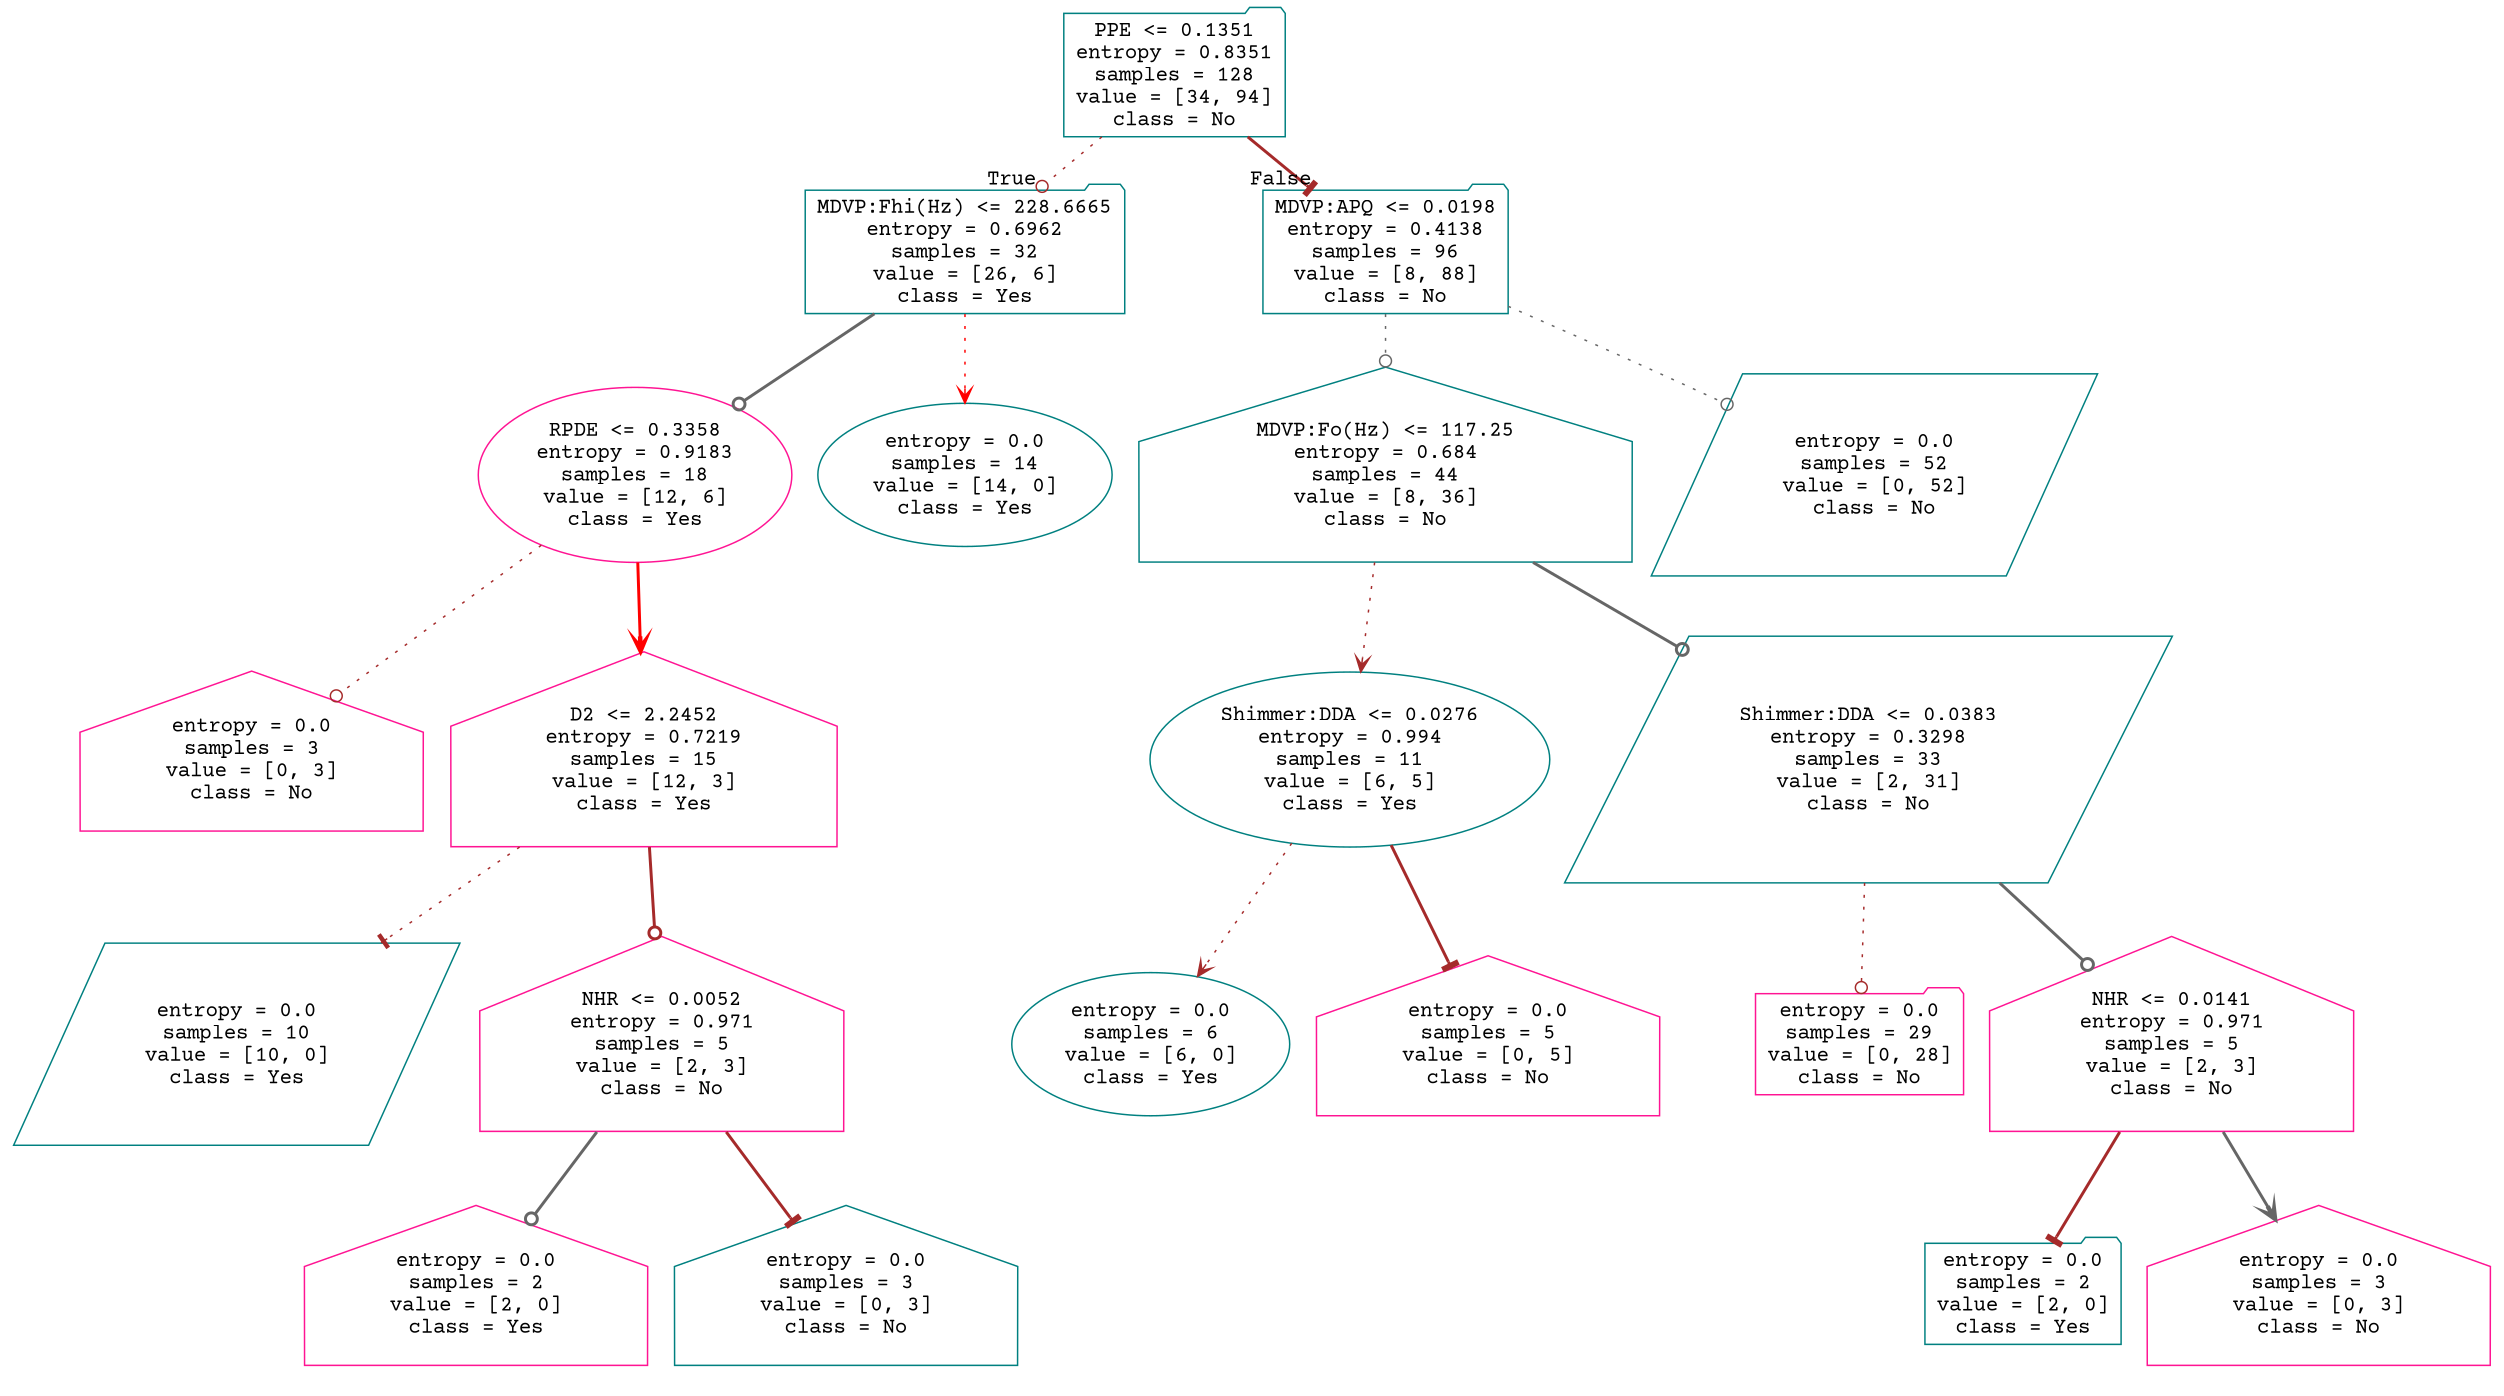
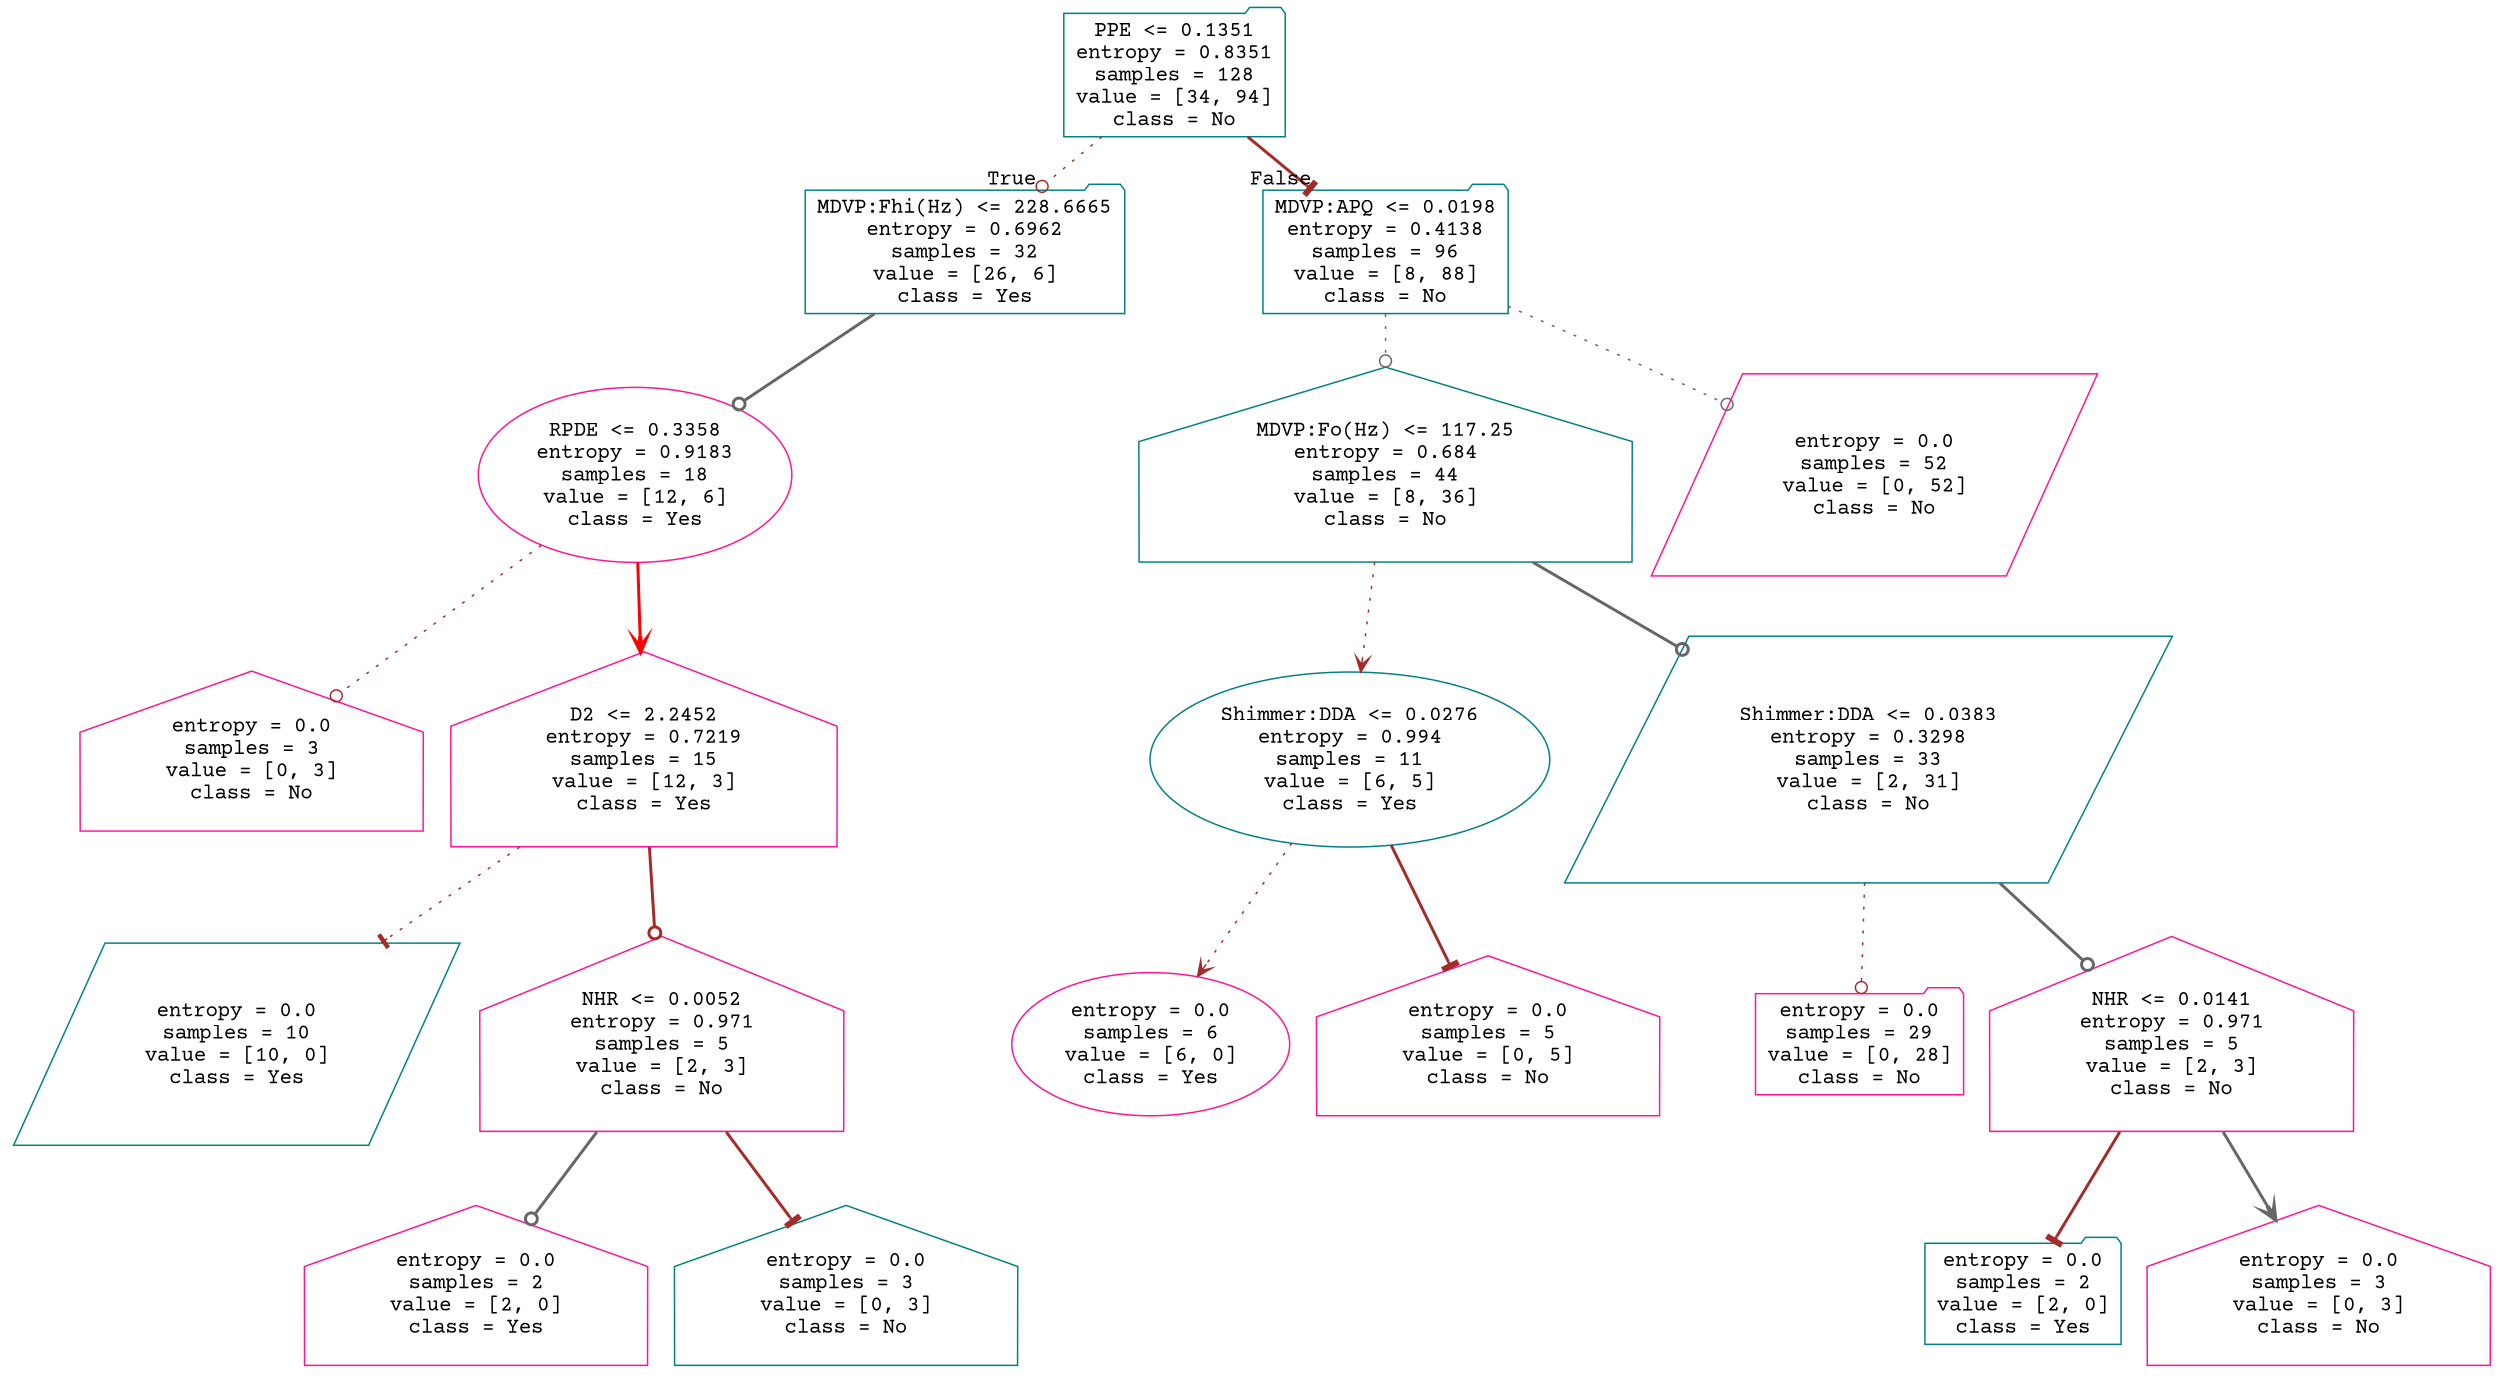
node "entropy = 0.0 samples = 14 value = [14, 0] class = Yes": removed
node "entropy = 0.0 samples = 52 value = [0, 52] class = No": color teal -> deeppink
node "entropy = 0.0 samples = 6 value = [6, 0] class = Yes": color teal -> deeppink
